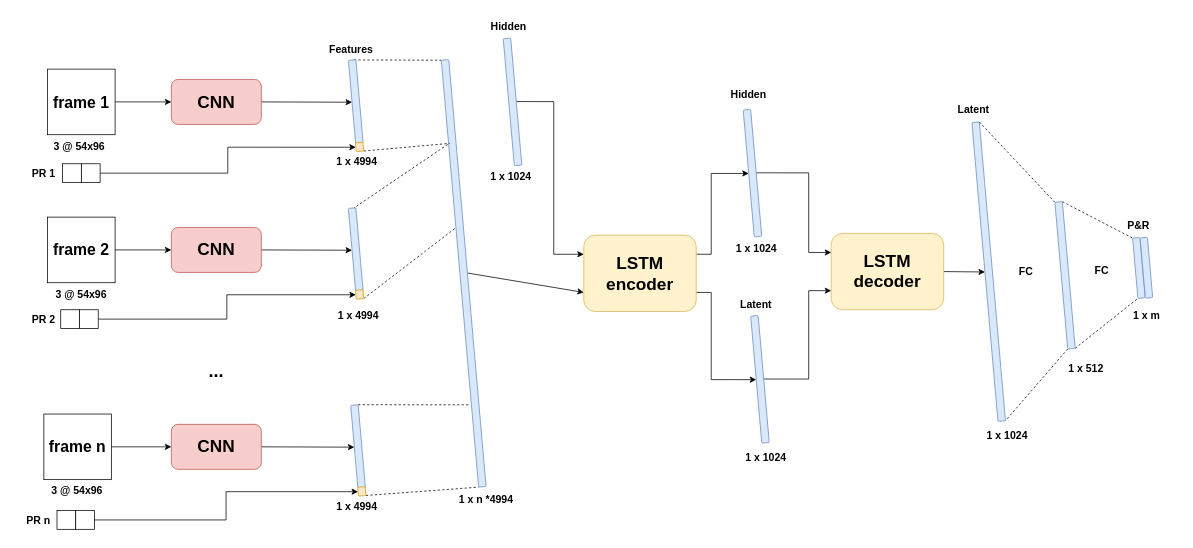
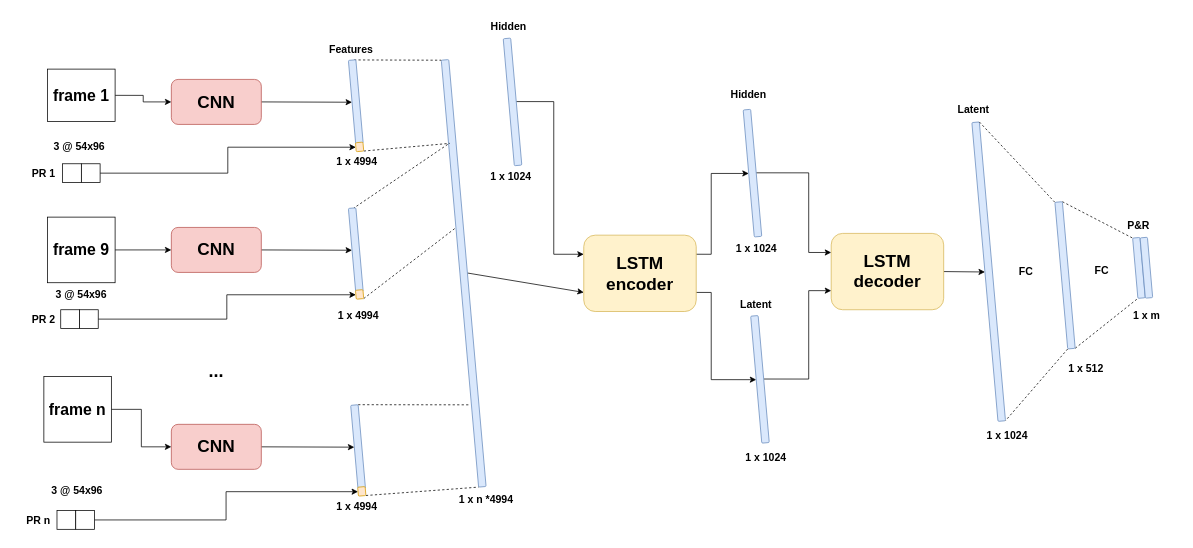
node "frame 1": size 68x66 -> 68x53
node "frame 2": label "frame 2" -> "frame 9"
node "frame n": moved (78, 447) -> (78, 409)
